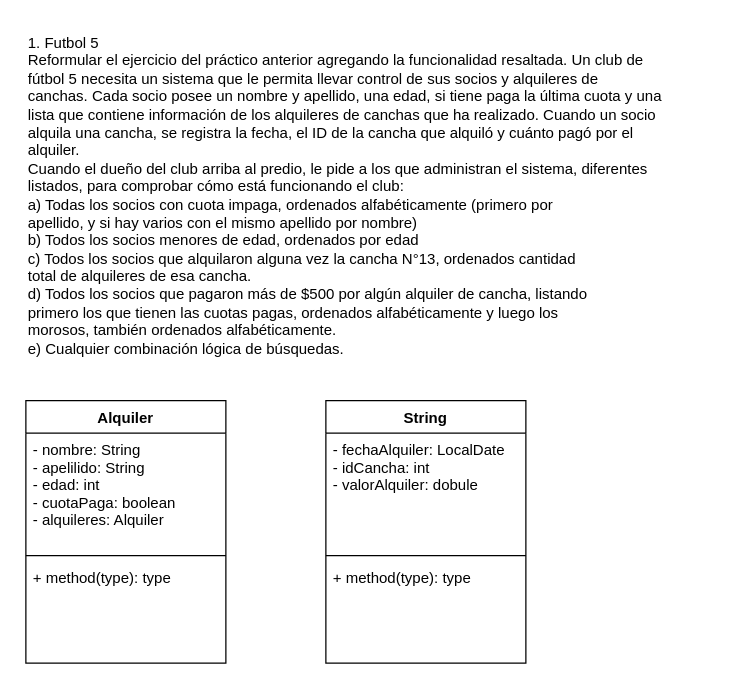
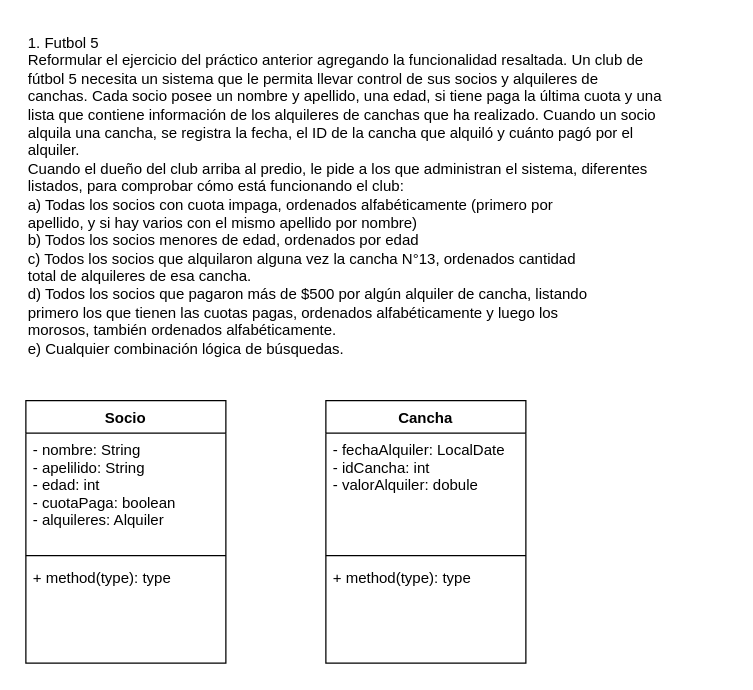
node "Alquiler": label "Alquiler" -> "Socio"
node "String": label "String" -> "Cancha"
